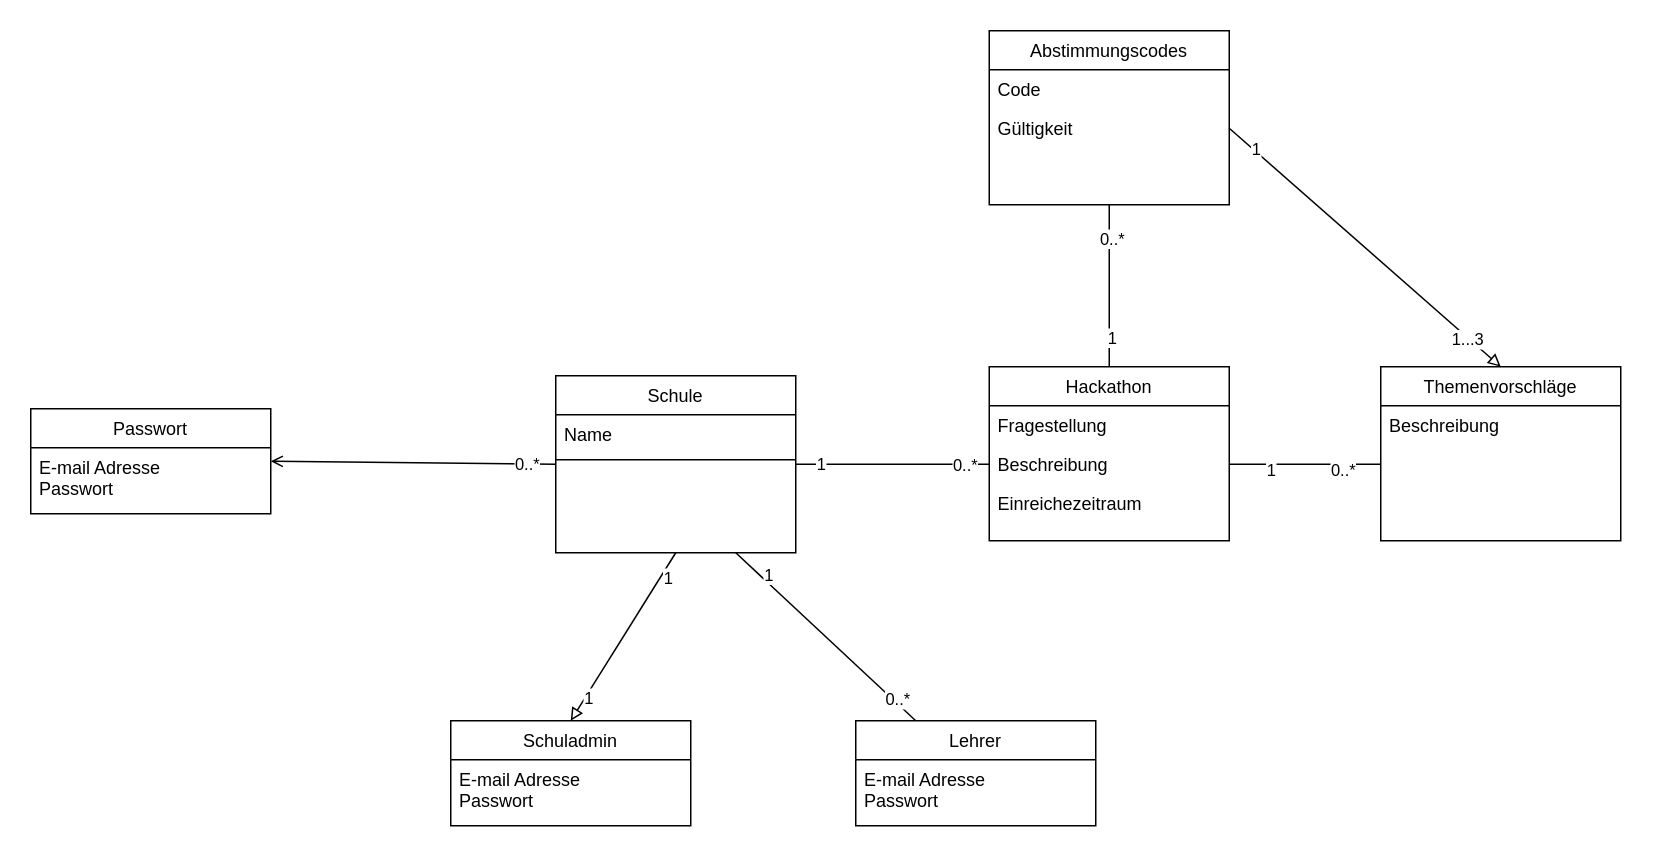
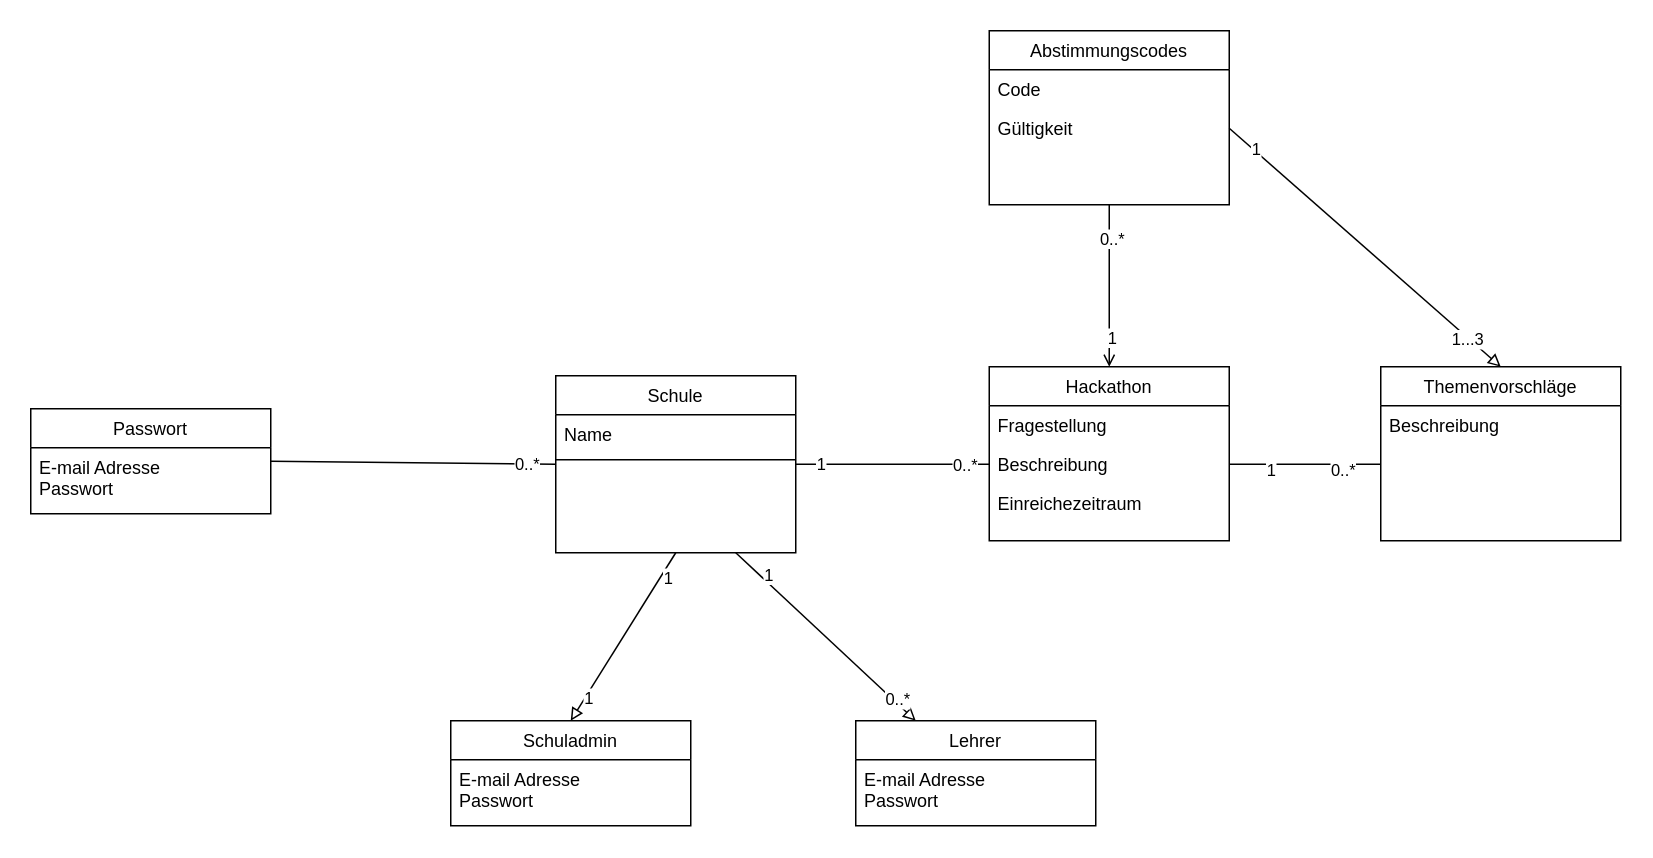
edge "Abstimmungscodes" -- "Hackathon": arrowhead none -> open
edge "Schule" -> "Passwort": arrowhead open -> none
edge "Schule" -- "Lehrer": arrowhead none -> block
